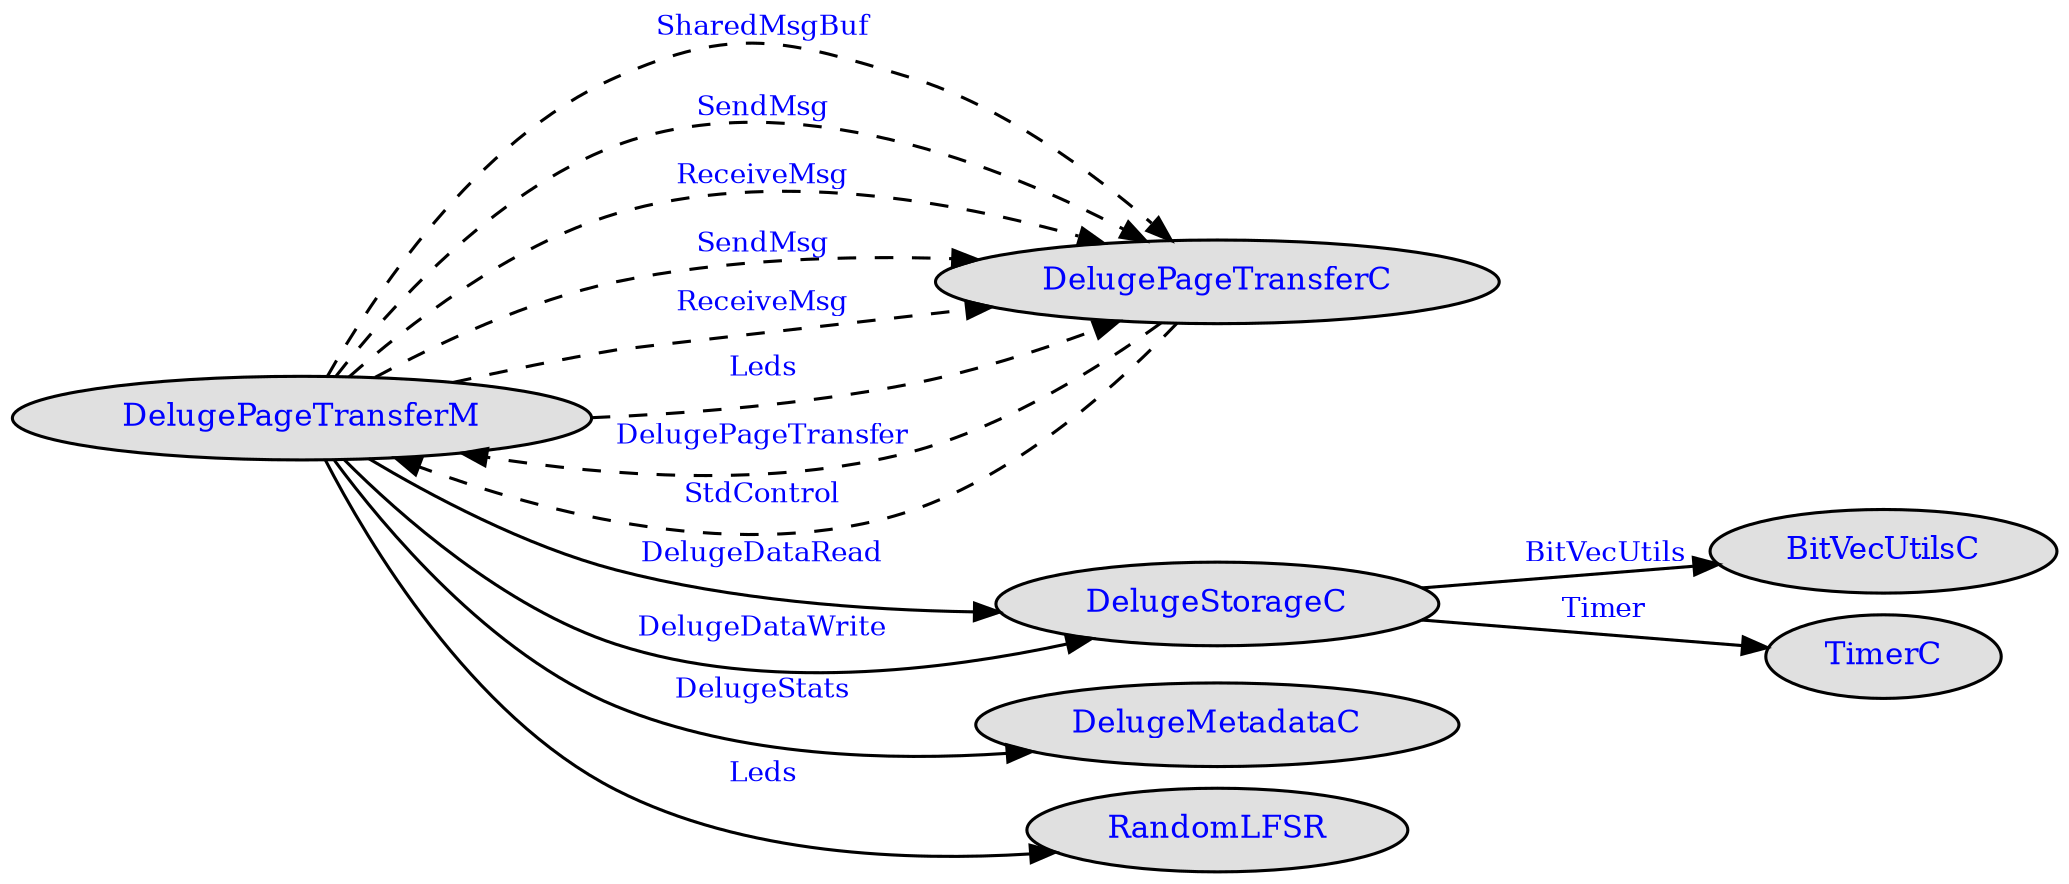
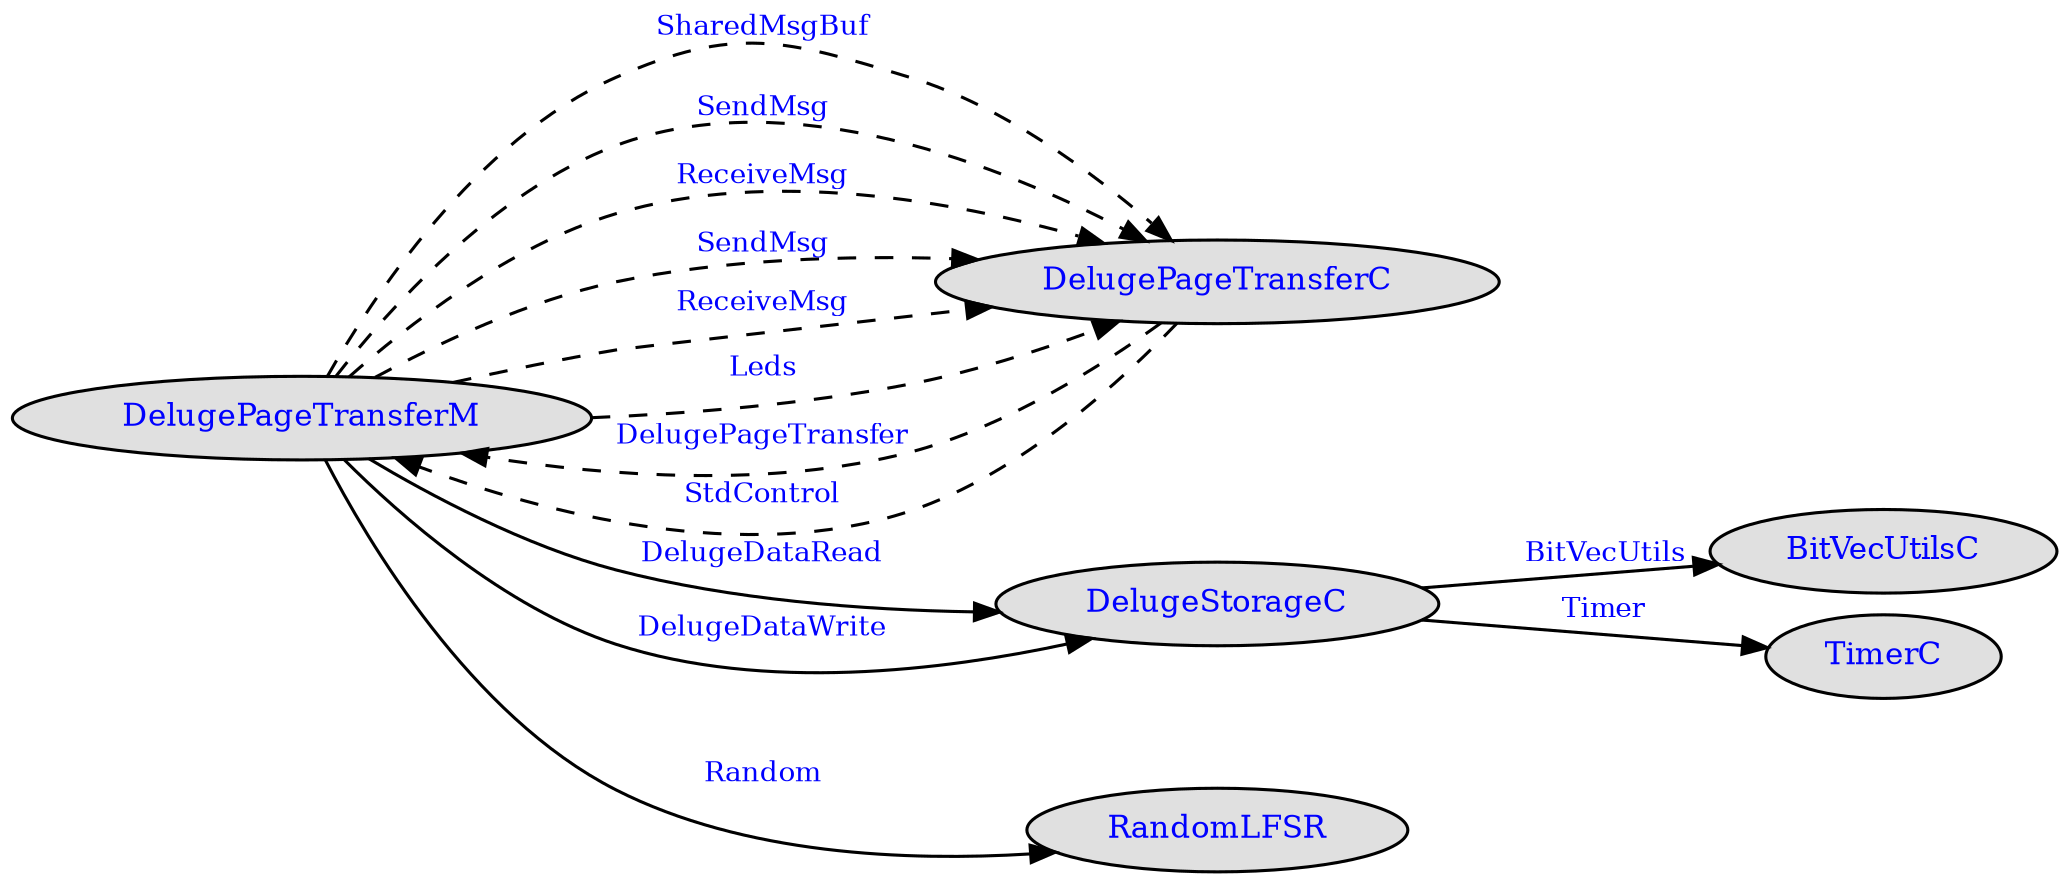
node "DelugeMetadataC": removed
edge "DelugePageTransferM" -> "RandomLFSR": label "Leds" -> "Random"
